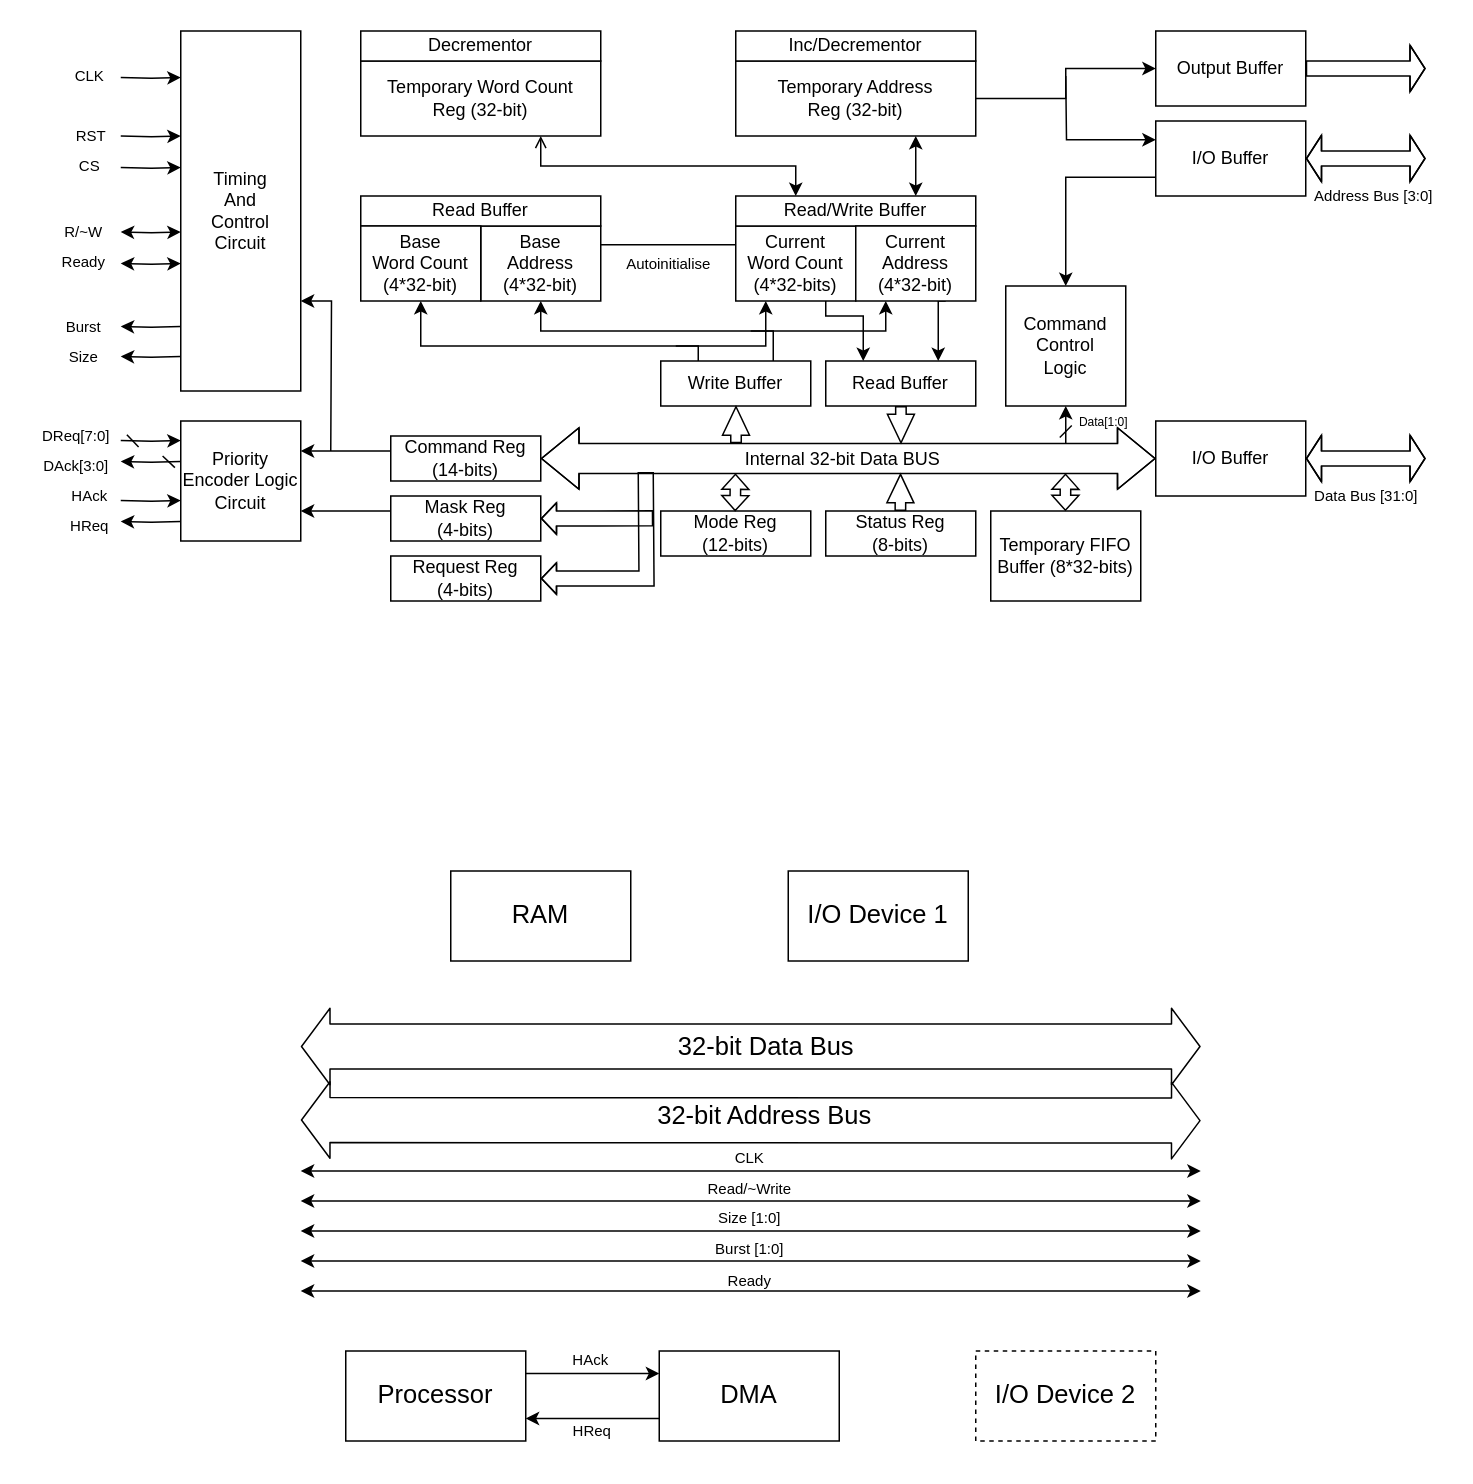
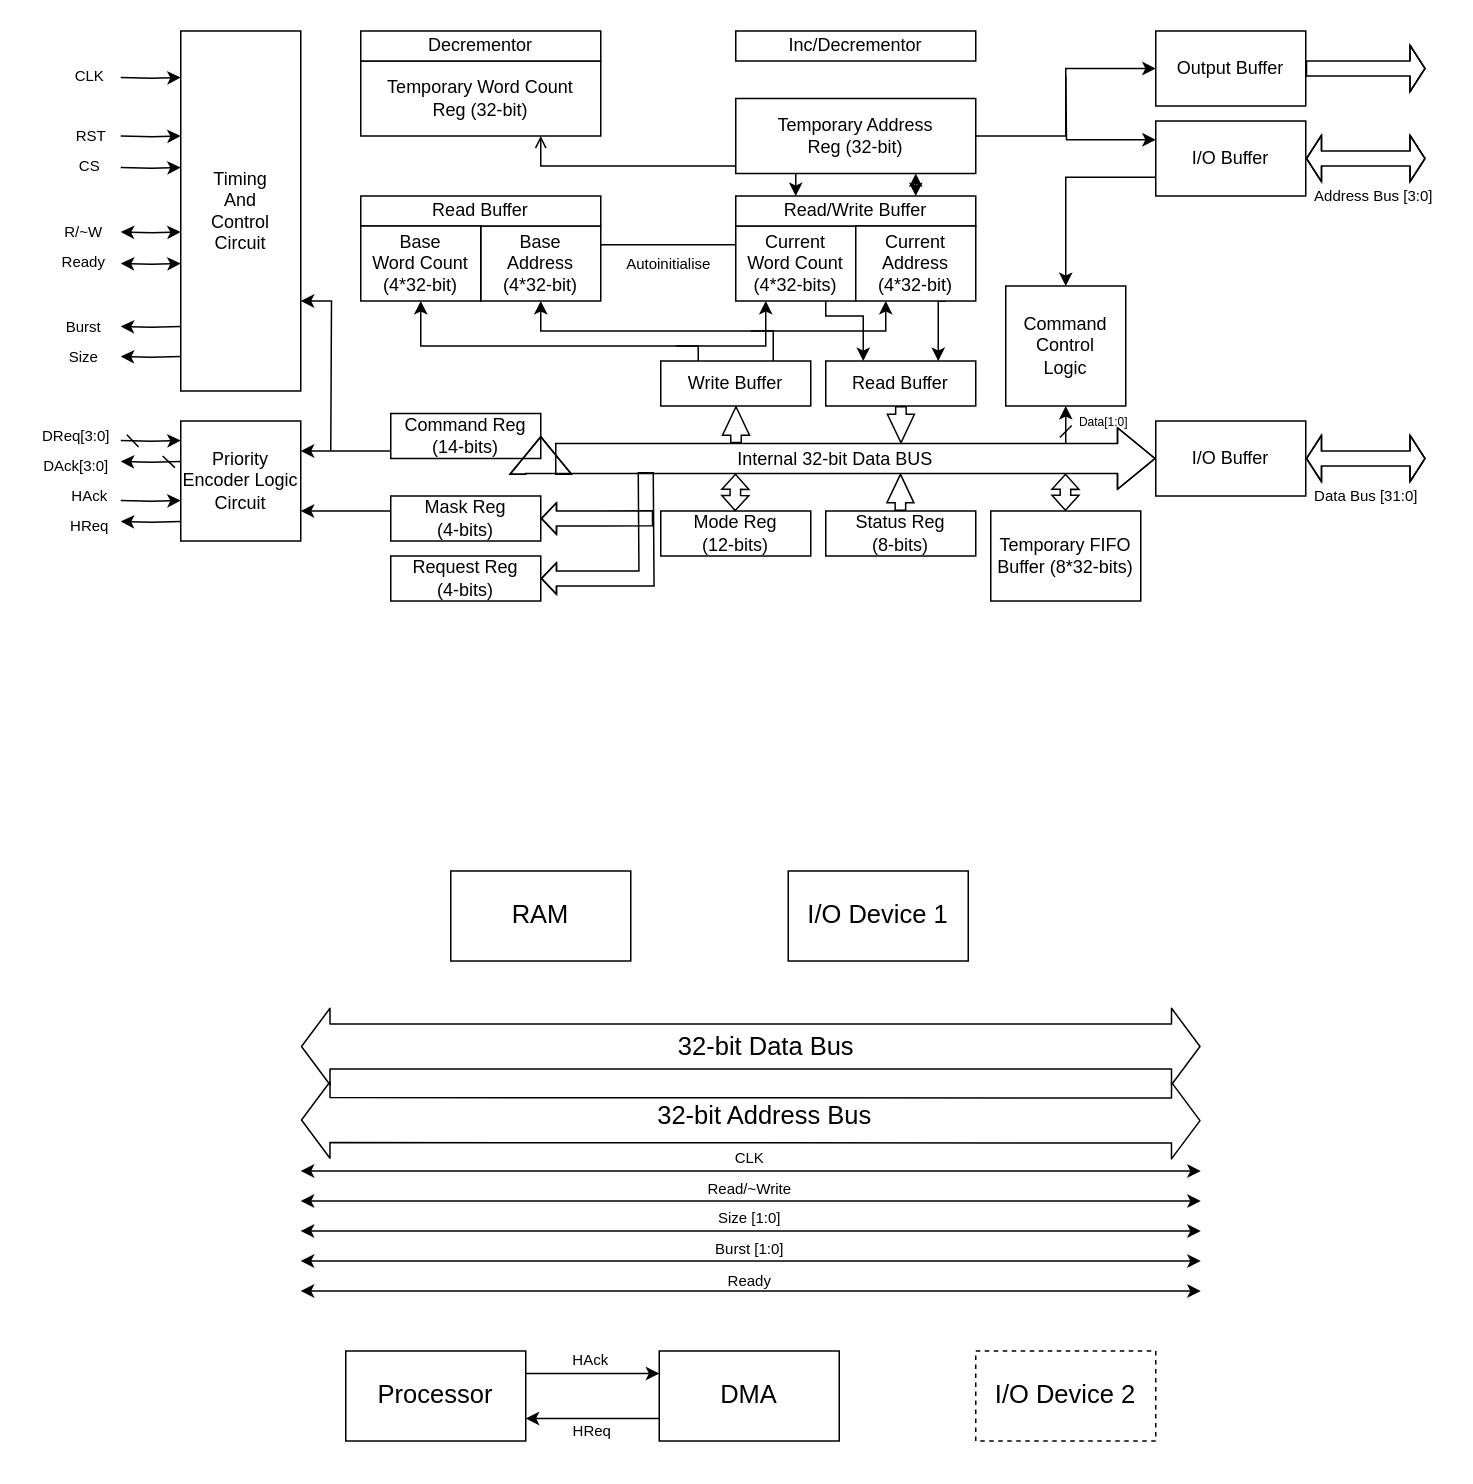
node "Temporary Address Reg (32-bit)": moved (856, 98) -> (856, 136)
node "DReq[7:0]": label "DReq[7:0]" -> "DReq[3:0]"
node "Command Reg (14-bits)": moved (466, 458) -> (466, 436)
